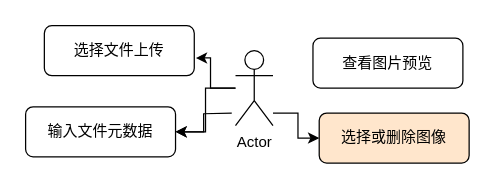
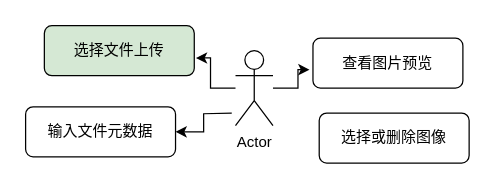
node "选择文件上传": fillcolor #ffffff -> #d5e8d4
edge "Actor" -> "输入文件元数据": now "Actor" -> "查看图片预览"
edge "Actor" -> "选择或删除图像": removed
node "选择或删除图像": fillcolor #ffe6cc -> #ffffff
